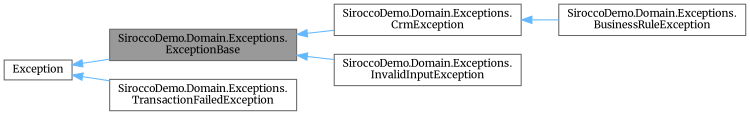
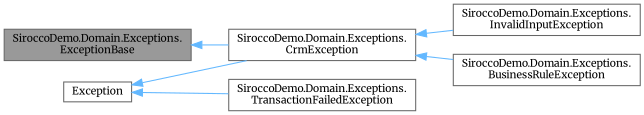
edge "SiroccoDemo.Domain.Exceptions. InvalidInputException" -> "SiroccoDemo.Domain.Exceptions. ExceptionBase": now "SiroccoDemo.Domain.Exceptions. InvalidInputException" -> "SiroccoDemo.Domain.Exceptions. CrmException"
edge "SiroccoDemo.Domain.Exceptions. ExceptionBase" -> "Exception": now "SiroccoDemo.Domain.Exceptions. CrmException" -> "Exception"
